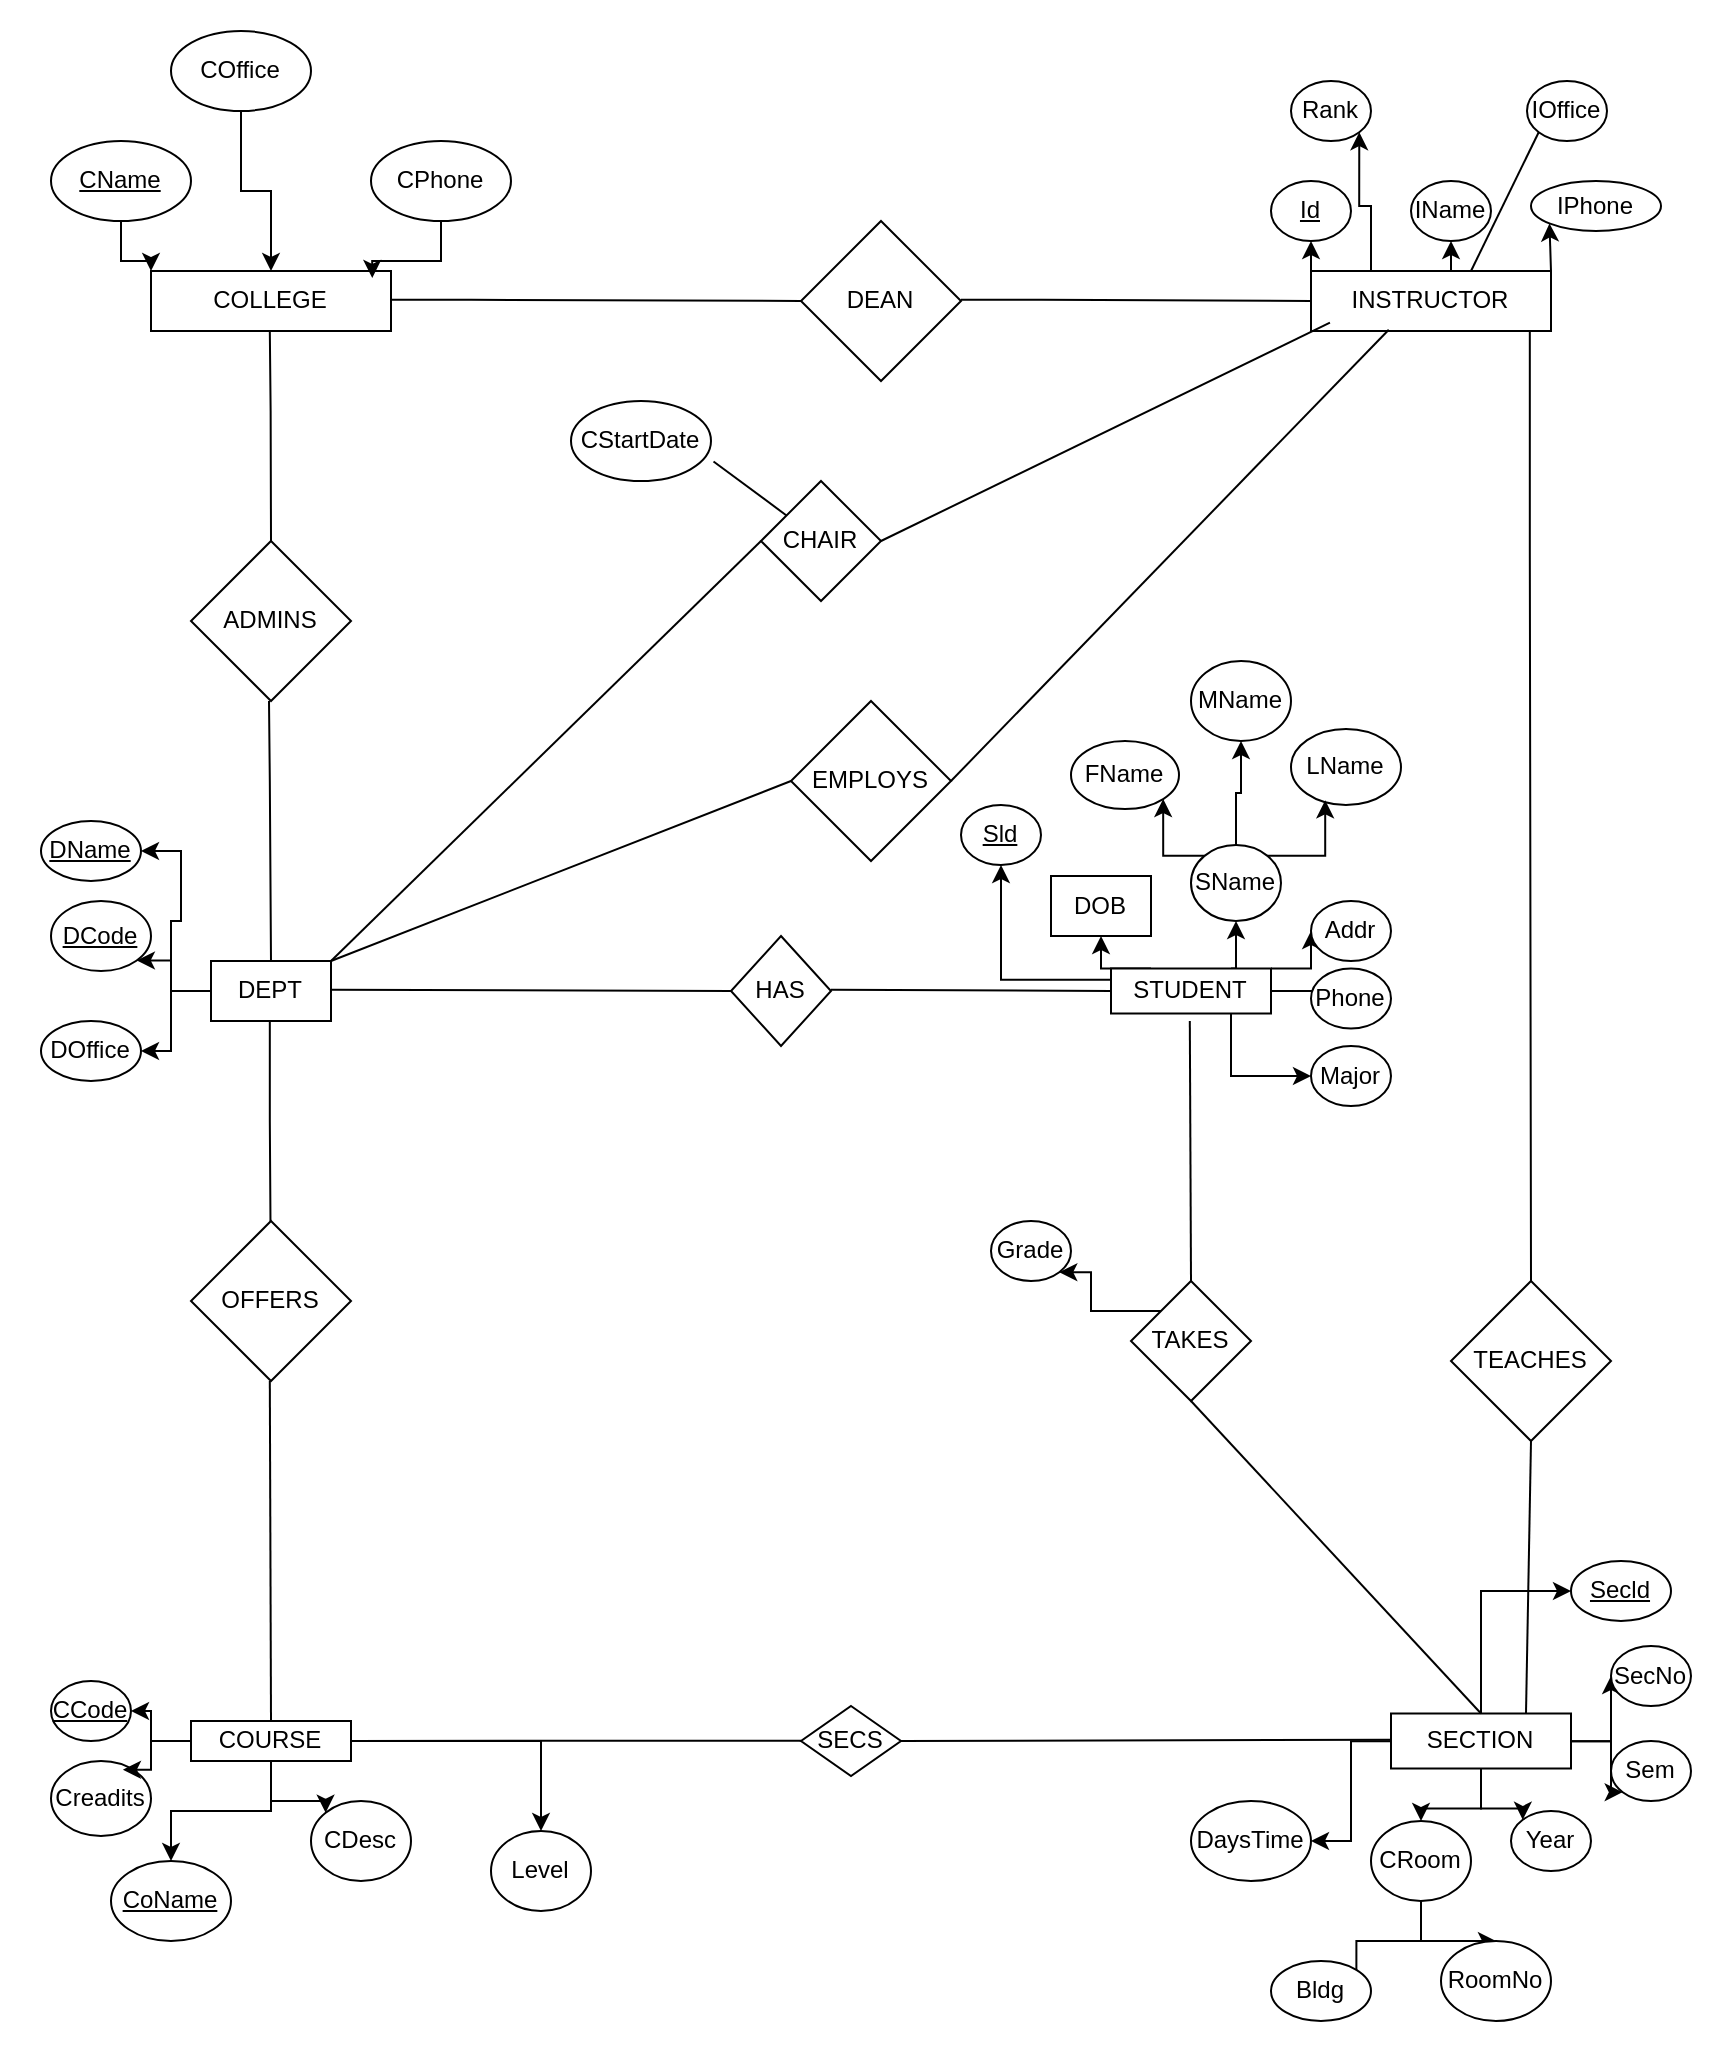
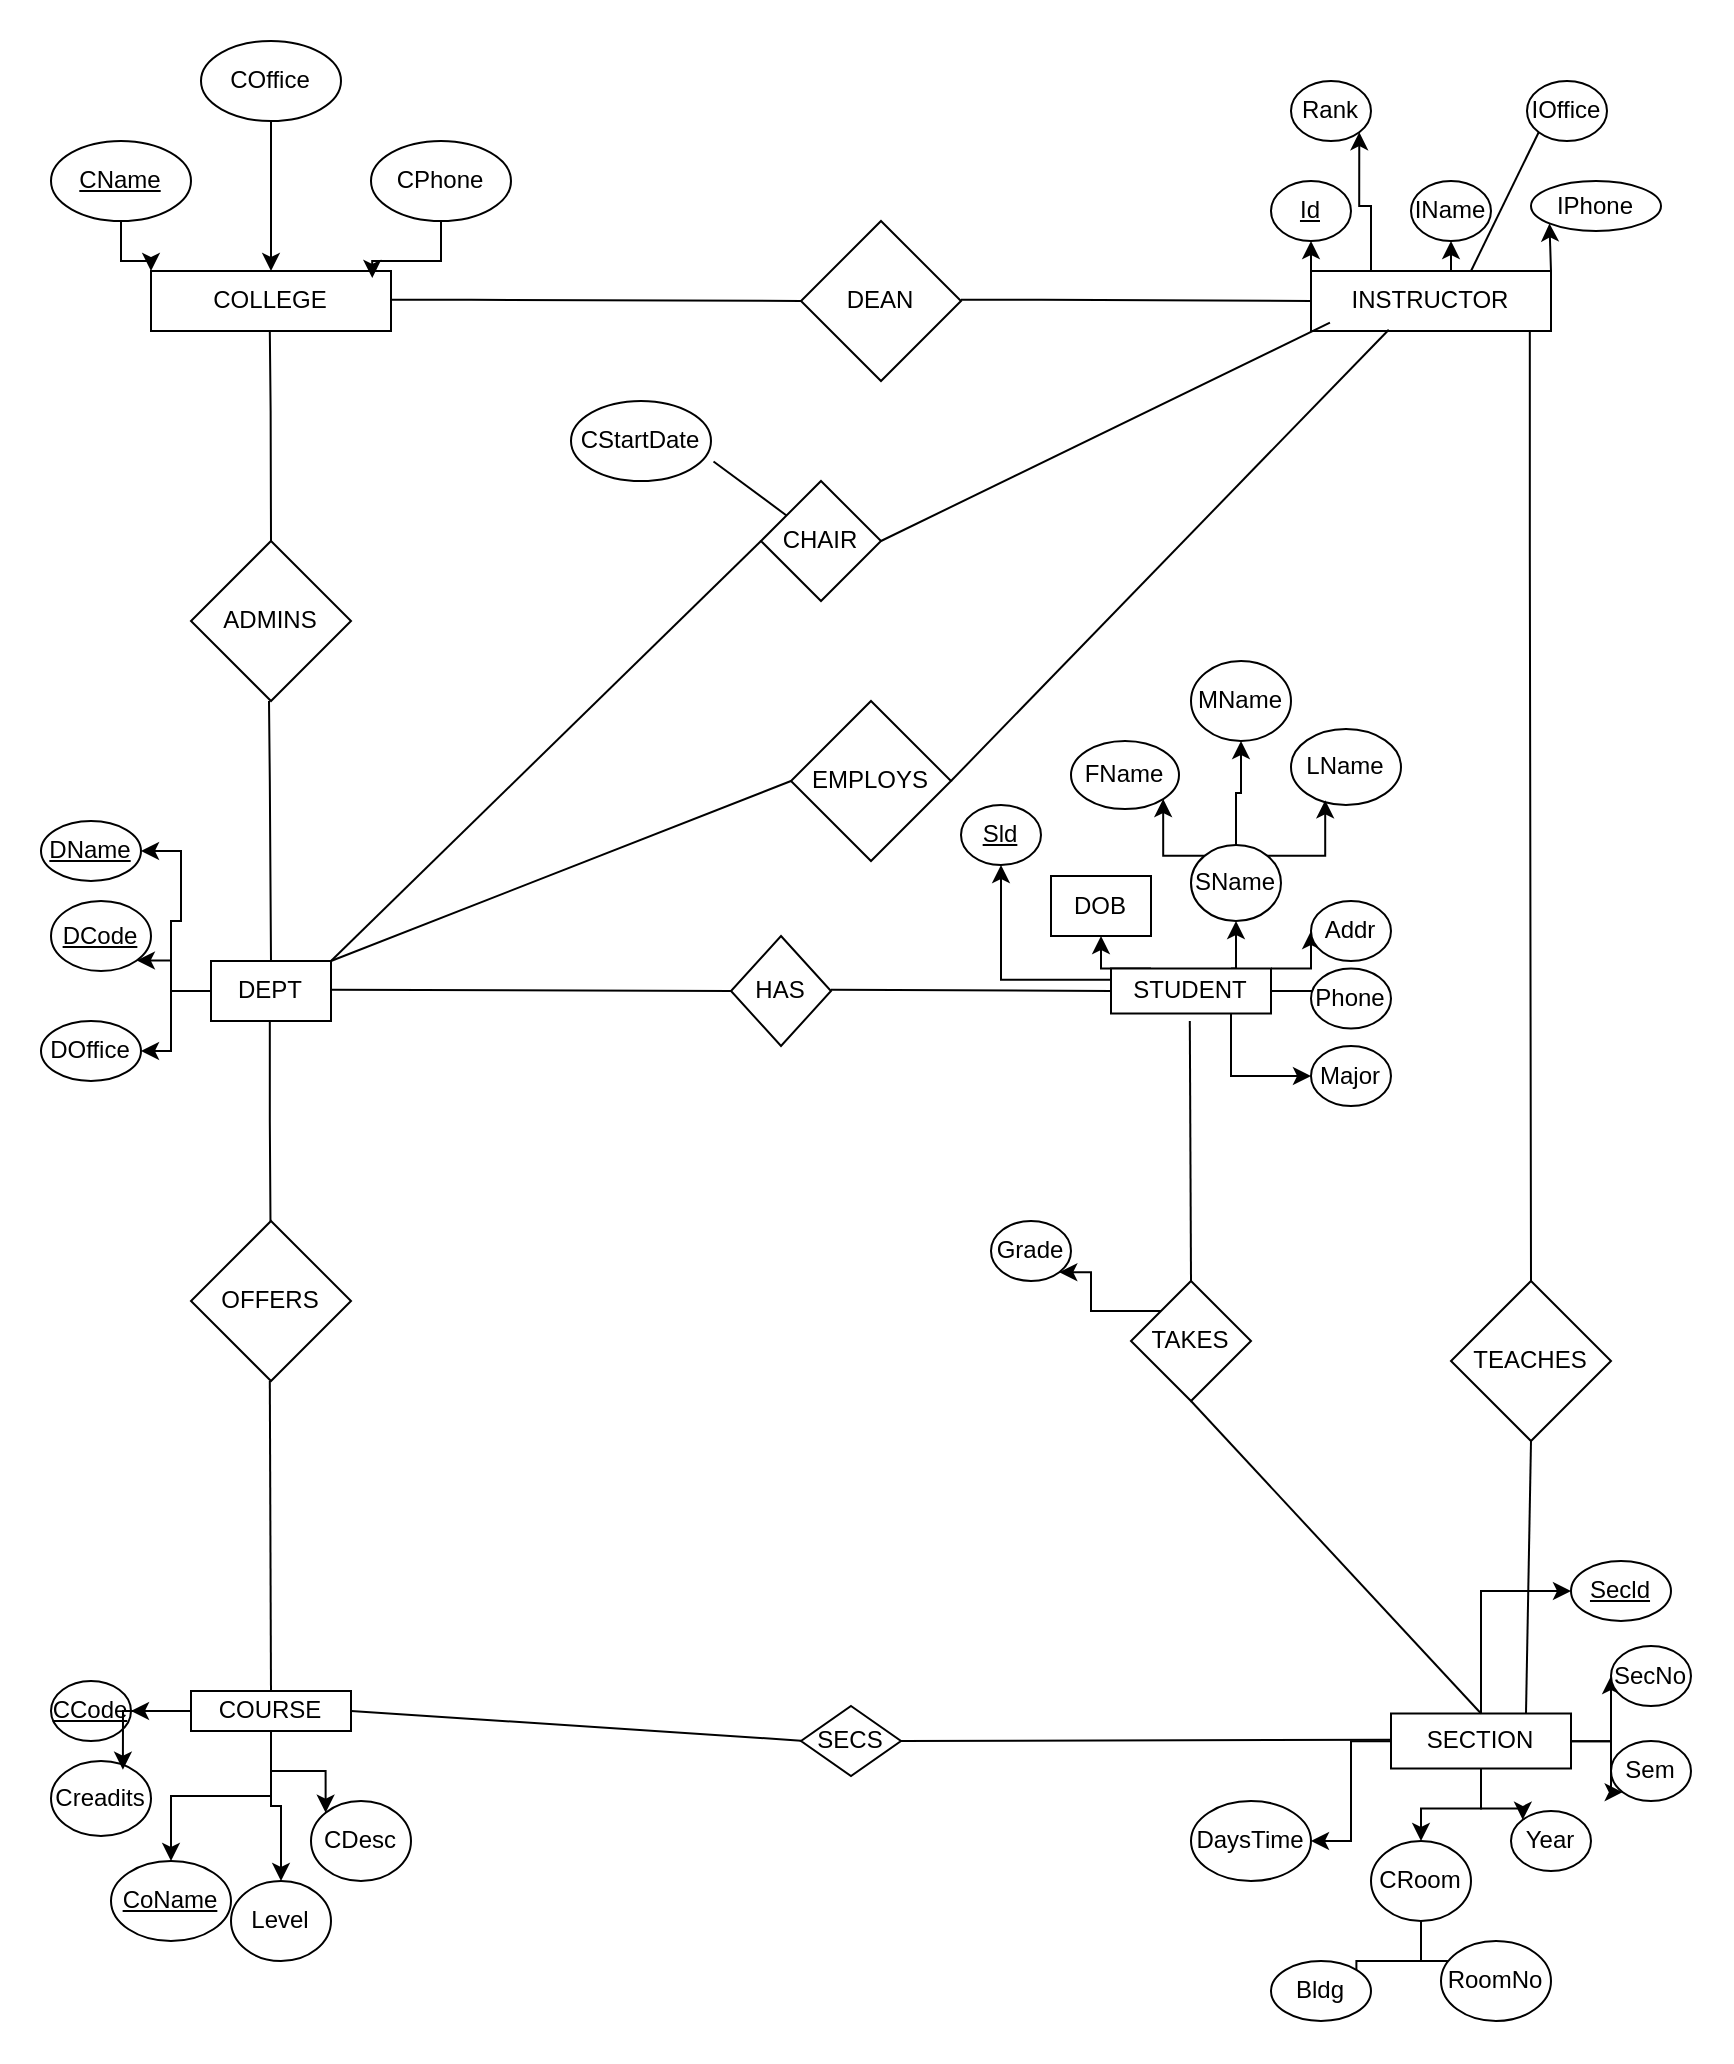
node "COffice": moved (241, 71) -> (271, 81)
node "COURSE": moved (271, 1741) -> (271, 1711)
node "CRoom": moved (1421, 1861) -> (1421, 1881)
node "Level": moved (541, 1871) -> (281, 1921)
